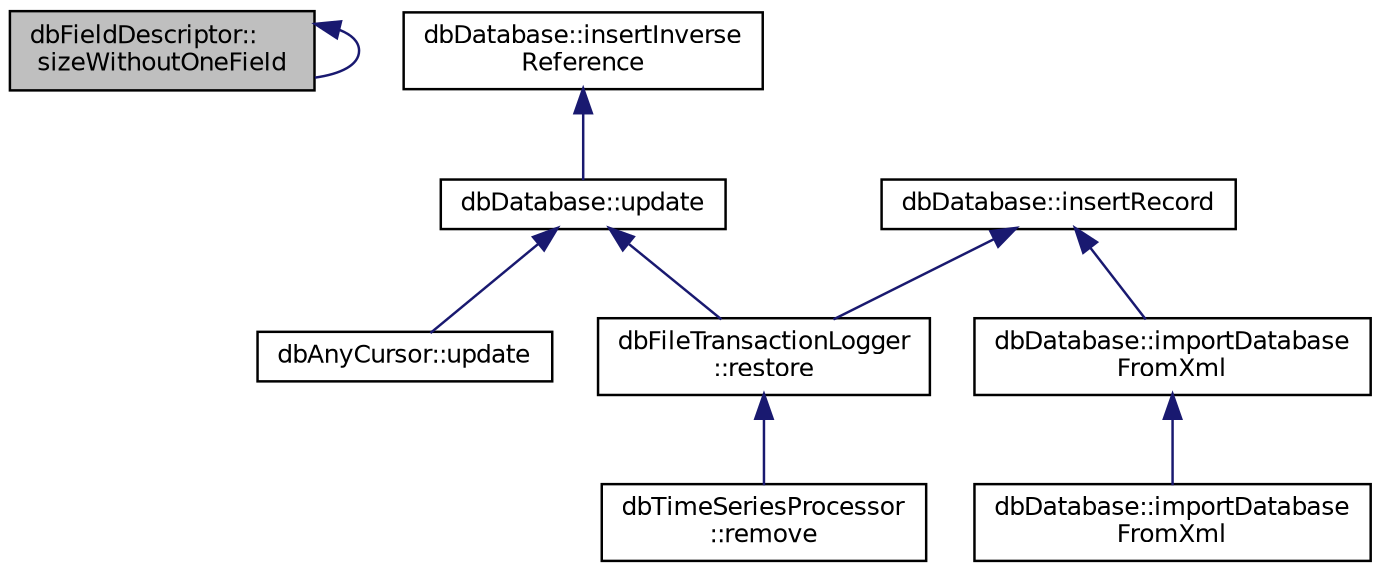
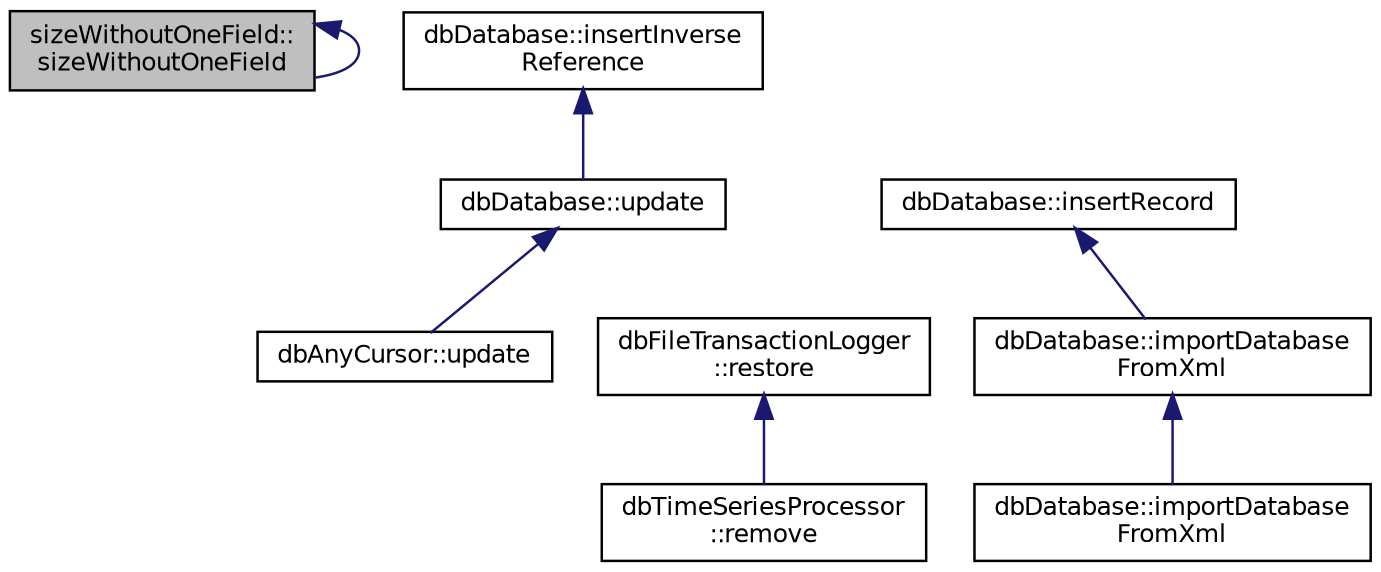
node "dbFieldDescriptor:: sizeWithoutOneField": label "dbFieldDescriptor:: sizeWithoutOneField" -> "sizeWithoutOneField:: sizeWithoutOneField"
edge "dbFileTransactionLogger ::restore" -> "dbDatabase::insertRecord": removed
edge "dbFileTransactionLogger ::restore" -> "dbDatabase::update": removed
